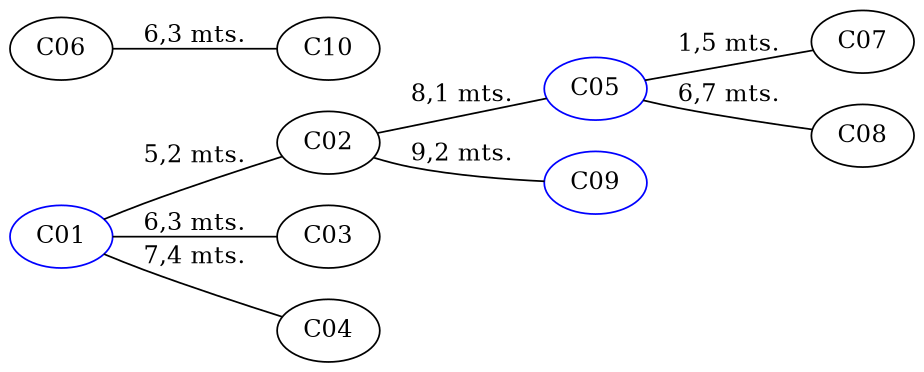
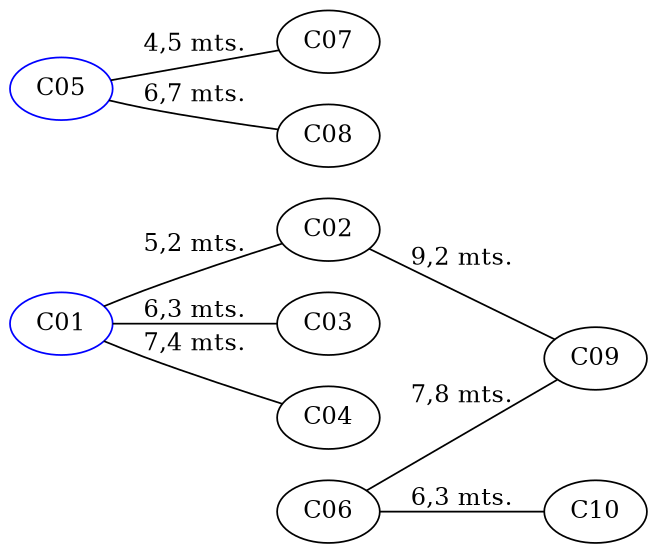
edge "C07" -- "C05": label "1,5 mts." -> "4,5 mts."
edge "C05" -- "C02": removed, label "8,1 mts."
node "C09": color blue -> blank
edge "C09" -- "C06": added, label "7,8 mts."
